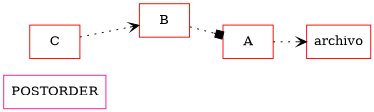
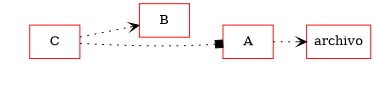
edge "B" -> "A": now "C" -> "A"
node "POSTORDER": removed
